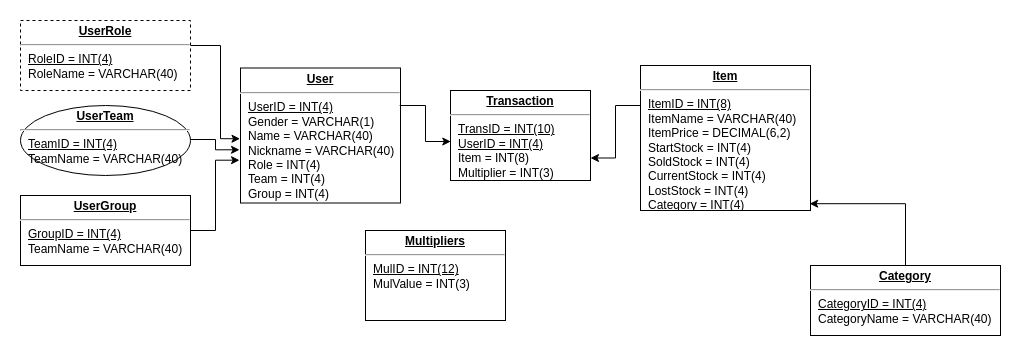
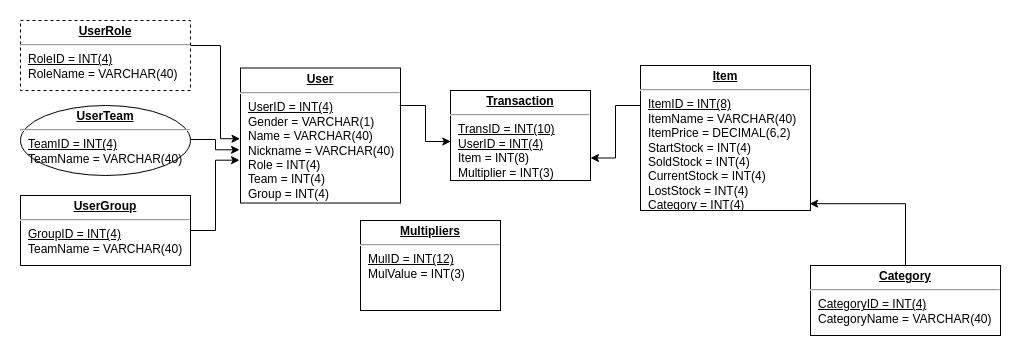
node "Multipliers MulID = INT(12) MulValue = INT(3)": moved (436, 276) -> (431, 266)
